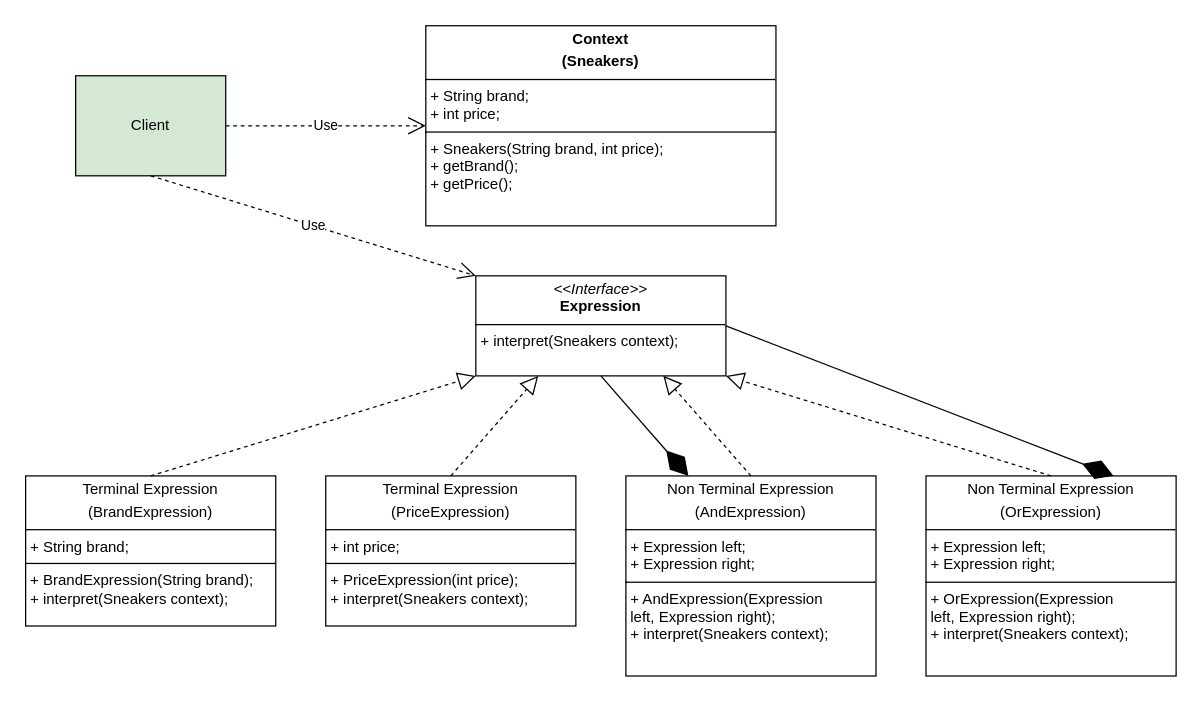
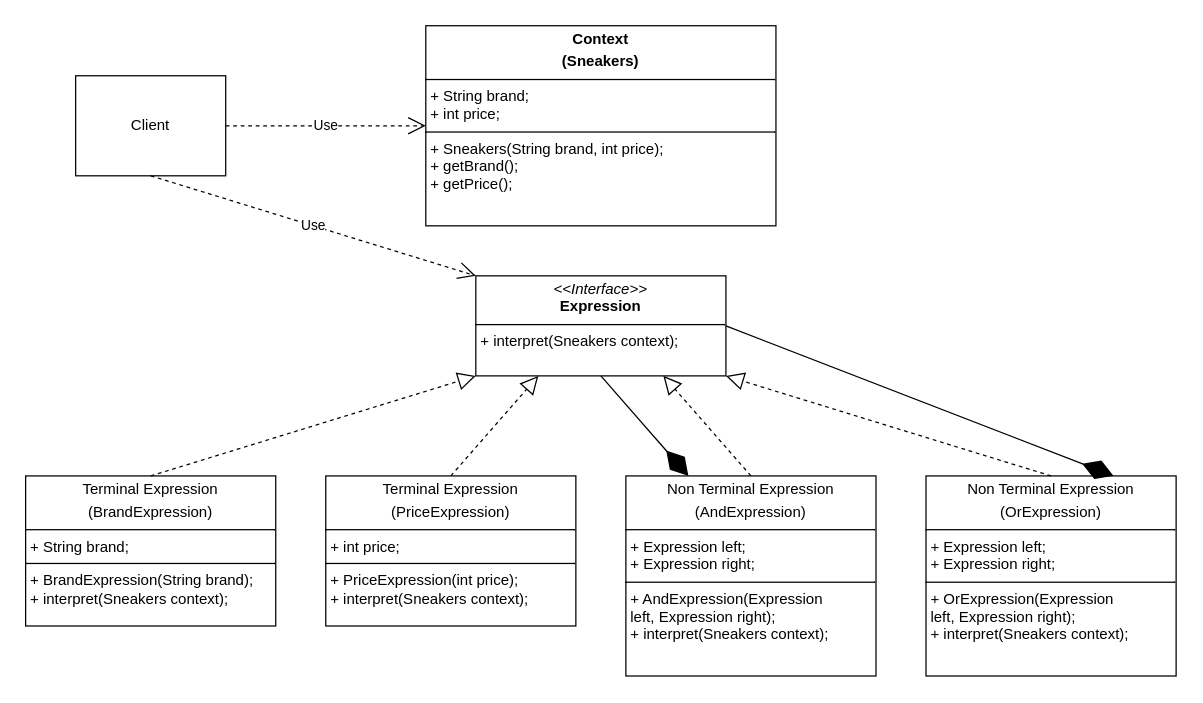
node "Client": fillcolor #d5e8d4 -> #ffffff
